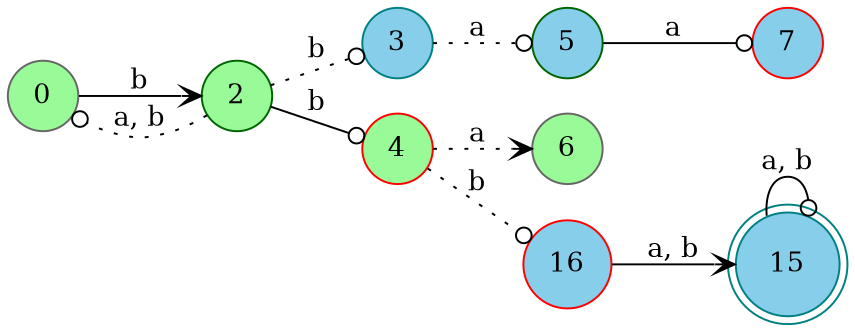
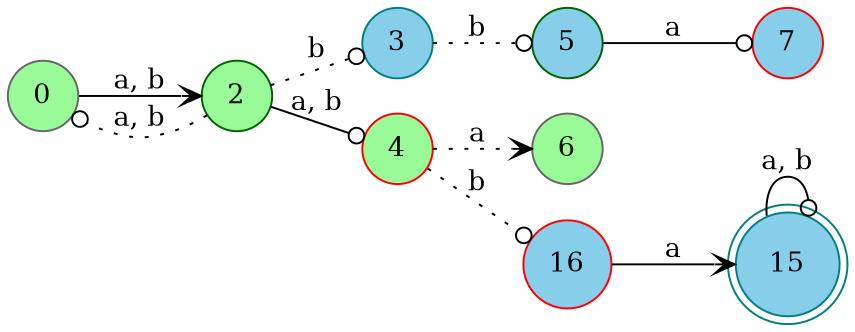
edge "3" -> "5": label "a" -> "b"
edge "0" -> "2": label "b" -> "a, b"
edge "2" -> "4": label "b" -> "a, b"
edge "16" -> "15": label "a, b" -> "a"
